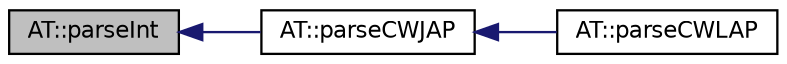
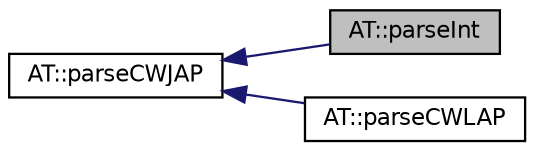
edge "AT::parseCWJAP" -> "AT::parseInt": reversed
